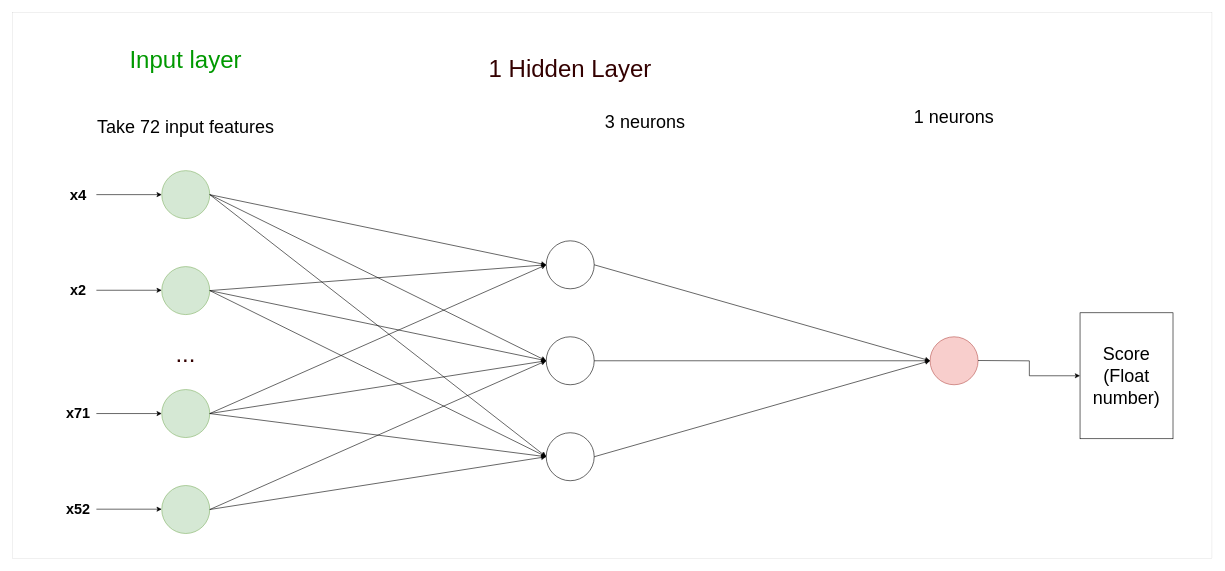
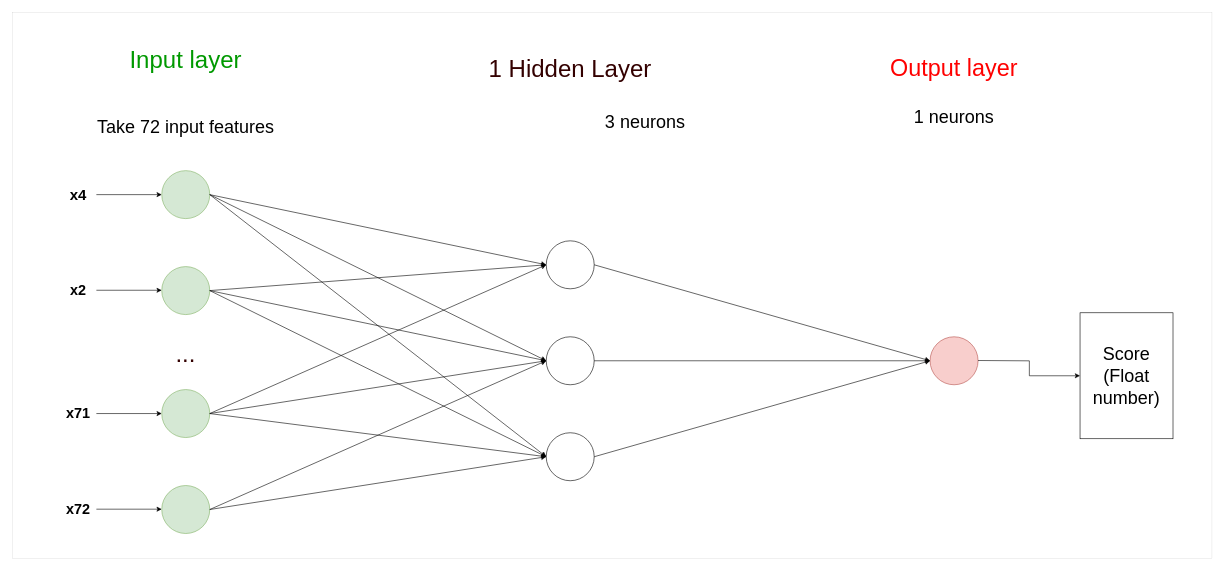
node "Output layer": added
node "x52": label "x52" -> "x72"
